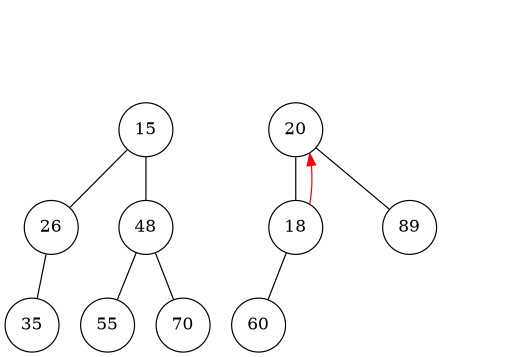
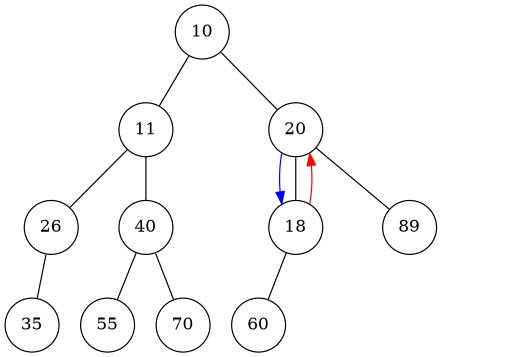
node "10": added
node "15": label "15" -> "11"
edge "20" -> "18": added
node "48": label "48" -> "40"
